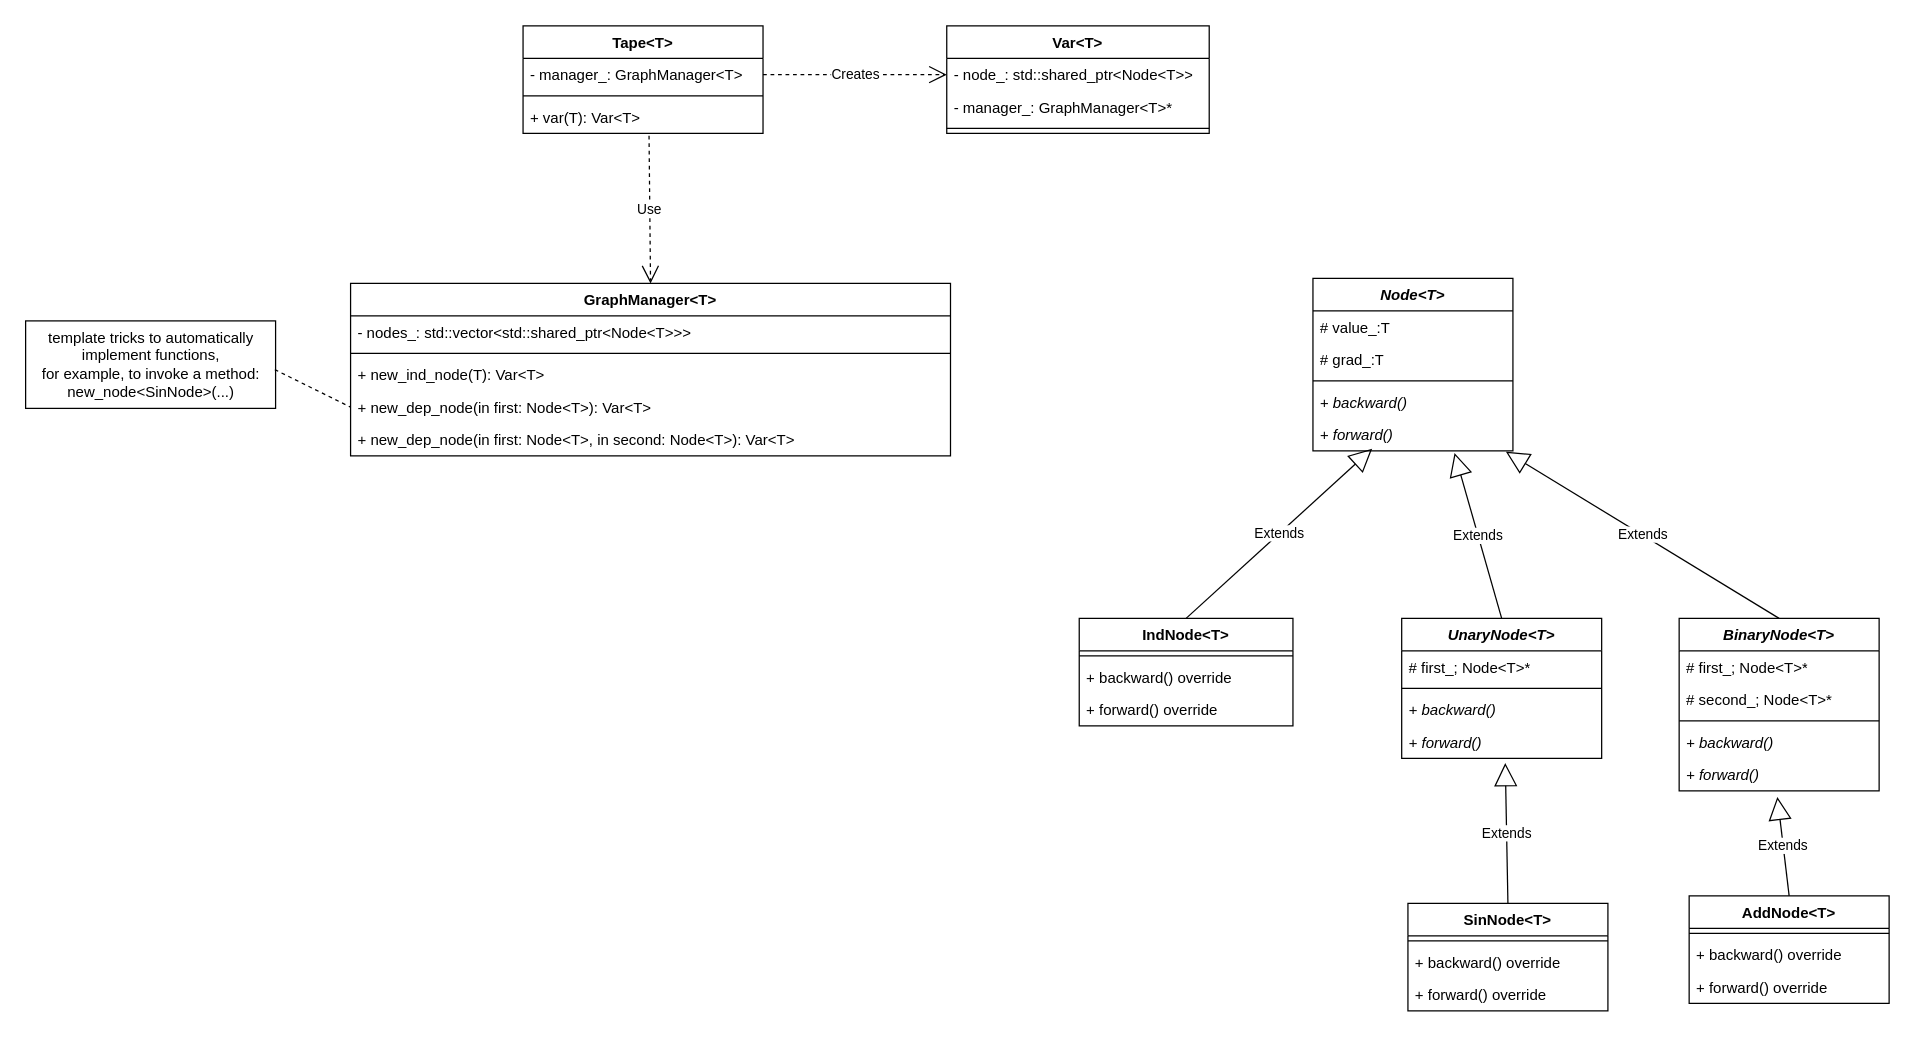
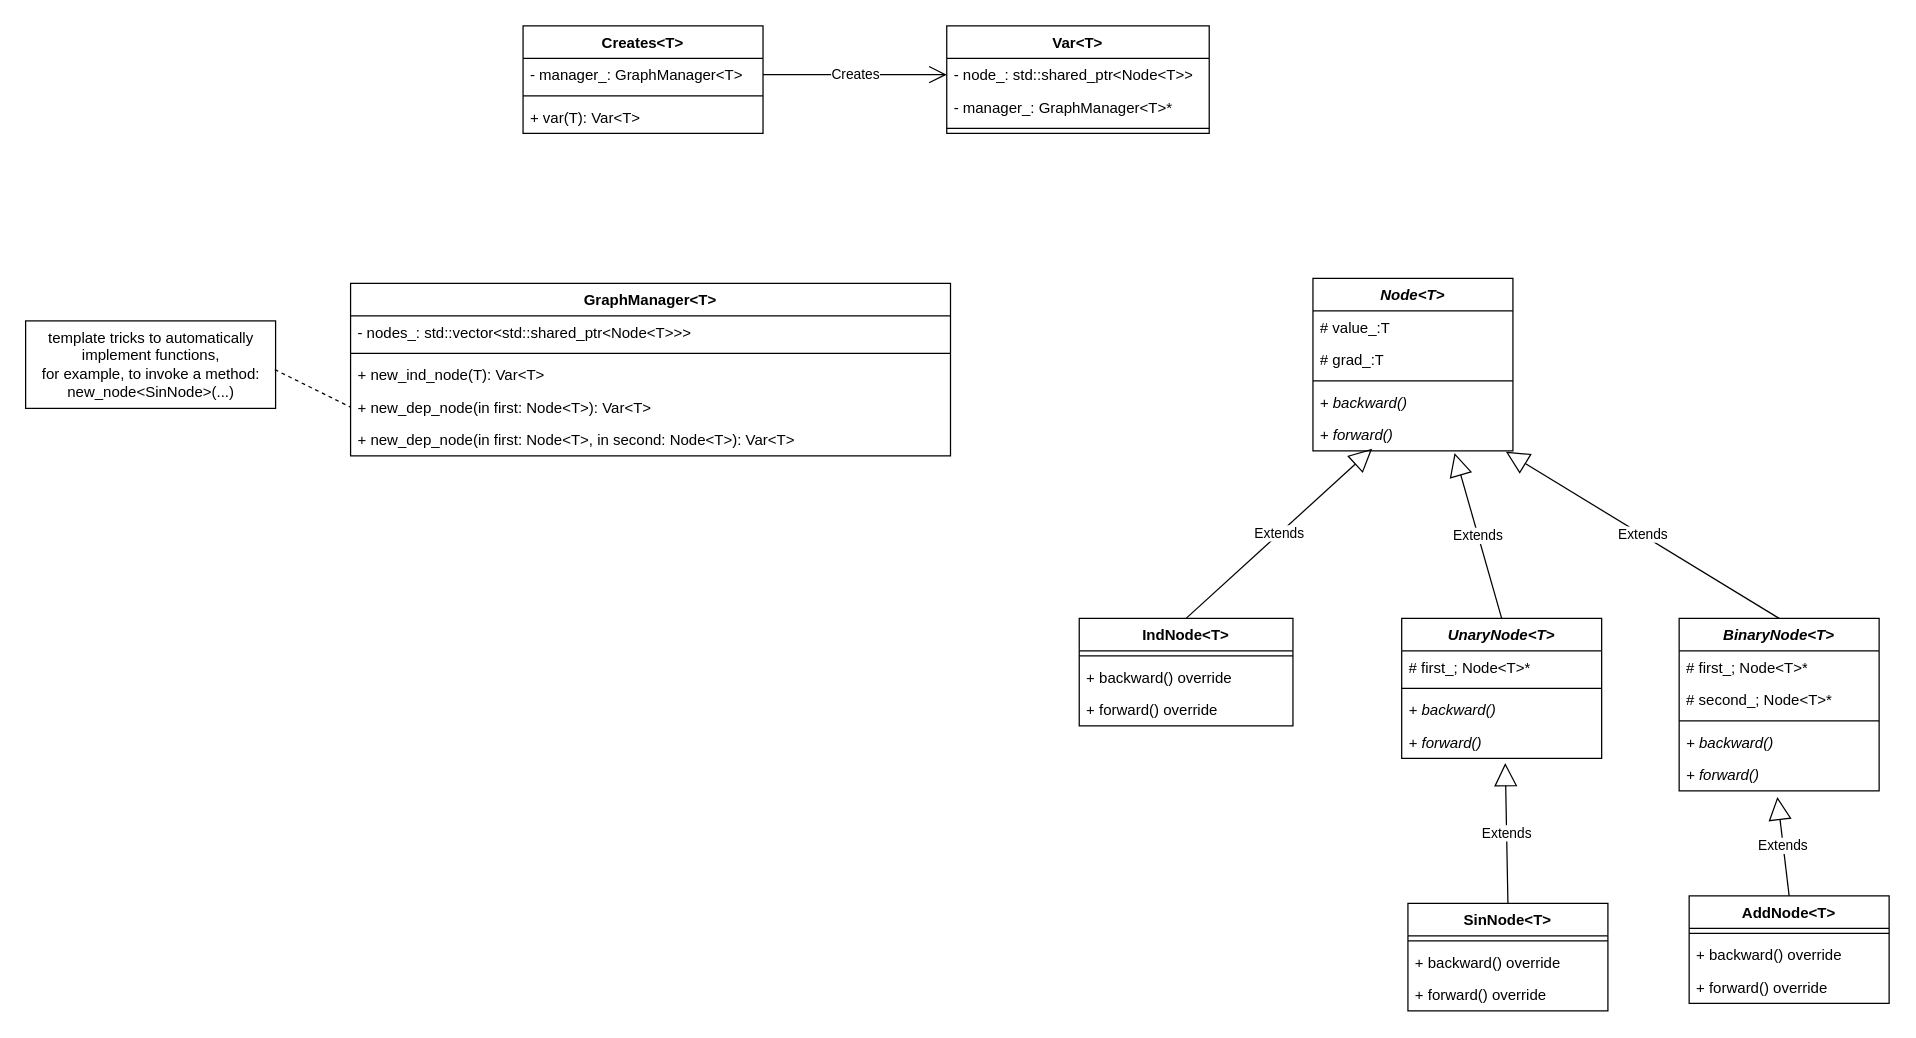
node "Tape<T>": label "Tape<T>" -> "Creates<T>"
edge "- manager_: GraphManager<T>" -> "- node_: std::shared_ptr<Node<T>>": style dashed -> solid
edge "+ var(T): Var<T>" -> "GraphManager<T>": removed, label "Use"
